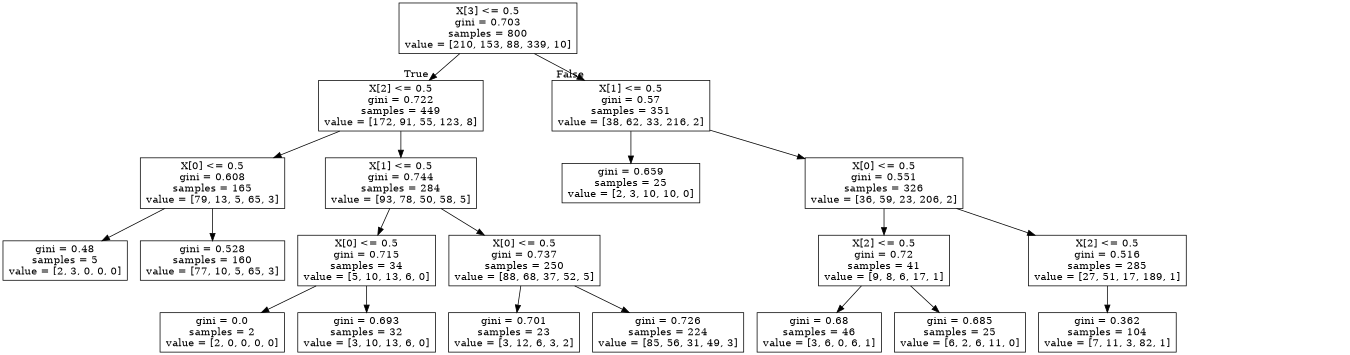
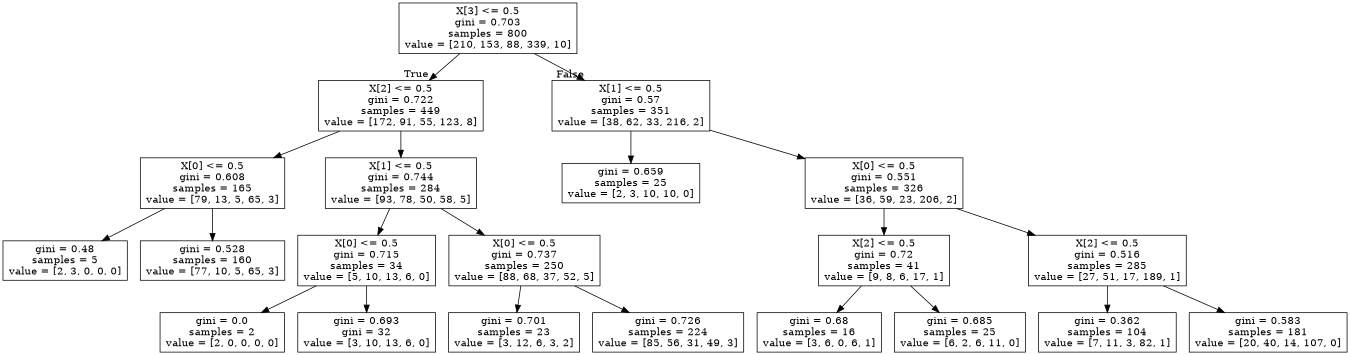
node "gini = 0.693 samples = 32 value = [3, 10, 13, 6, 0]": label "gini = 0.693 samples = 32 value = [3, 10, 13, 6, 0]" -> "gini = 0.693 gini = 32 value = [3, 10, 13, 6, 0]"
node "gini = 0.68 samples = 46 value = [3, 6, 0, 6, 1]": label "gini = 0.68 samples = 46 value = [3, 6, 0, 6, 1]" -> "gini = 0.68 samples = 16 value = [3, 6, 0, 6, 1]"
node "gini = 0.583 samples = 181 value = [20, 40, 14, 107, 0]": added
